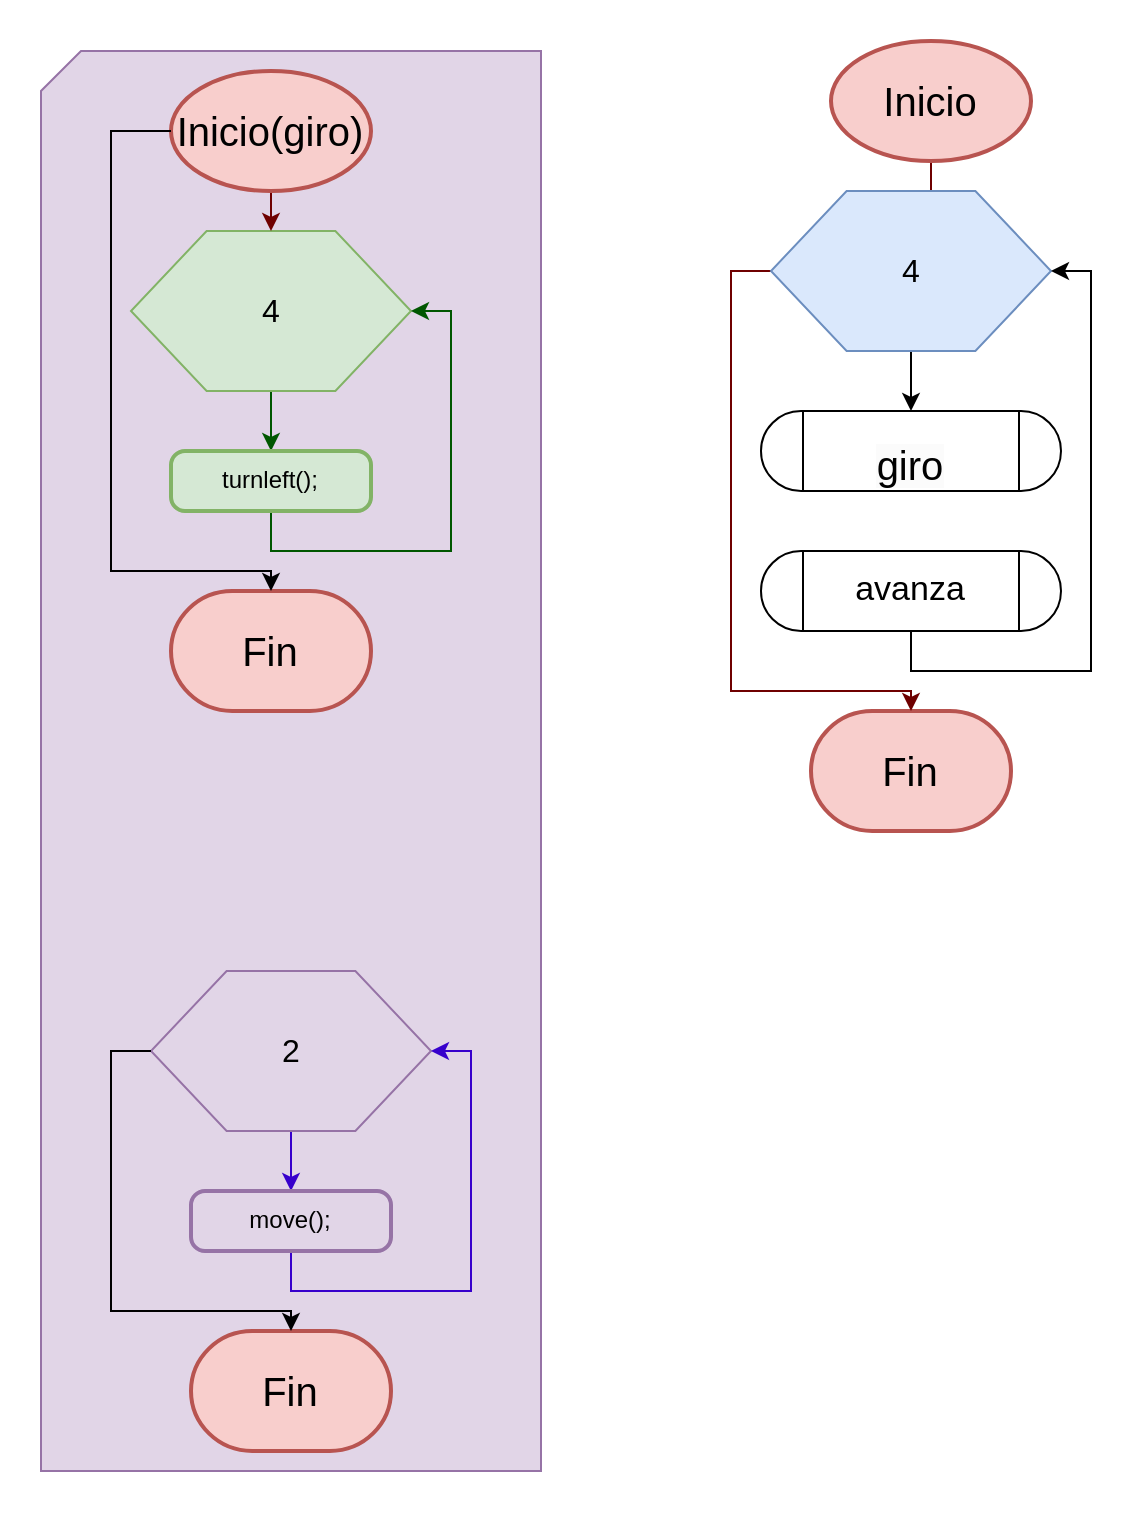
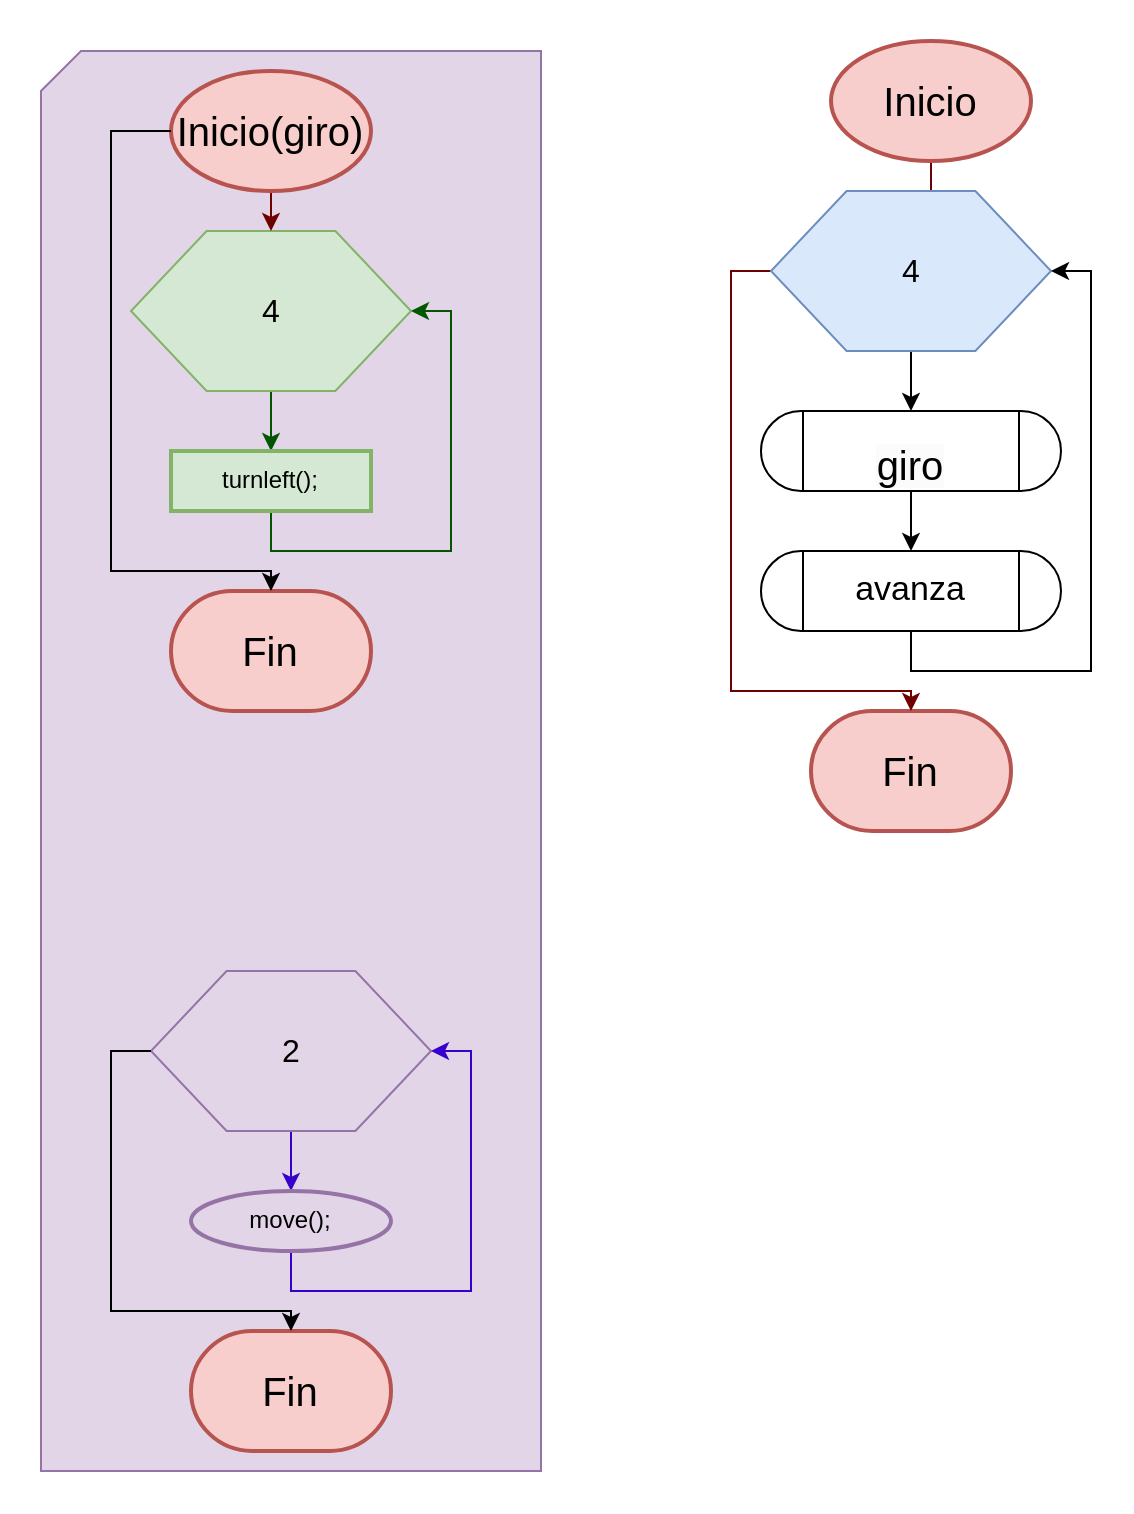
node "turnleft();": shape rounded rectangle -> rectangle
edge "giro" -> "avanza": added
node "move();": shape rounded rectangle -> ellipse
